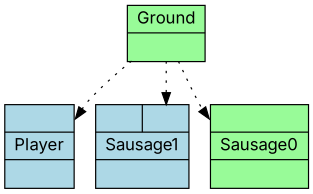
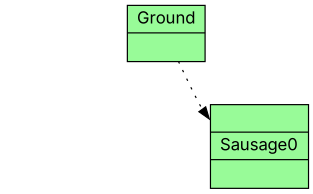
node "Player": removed
node "Sausage1": removed
